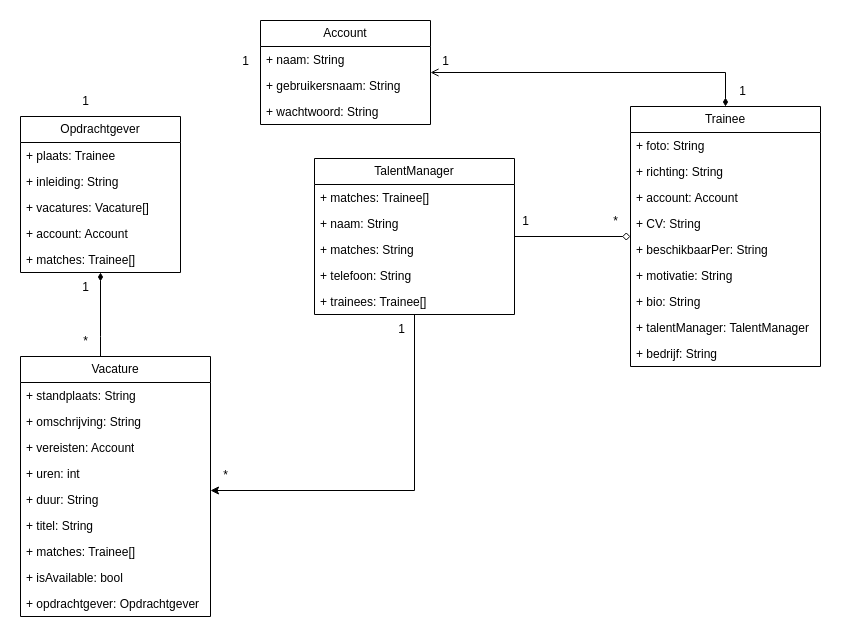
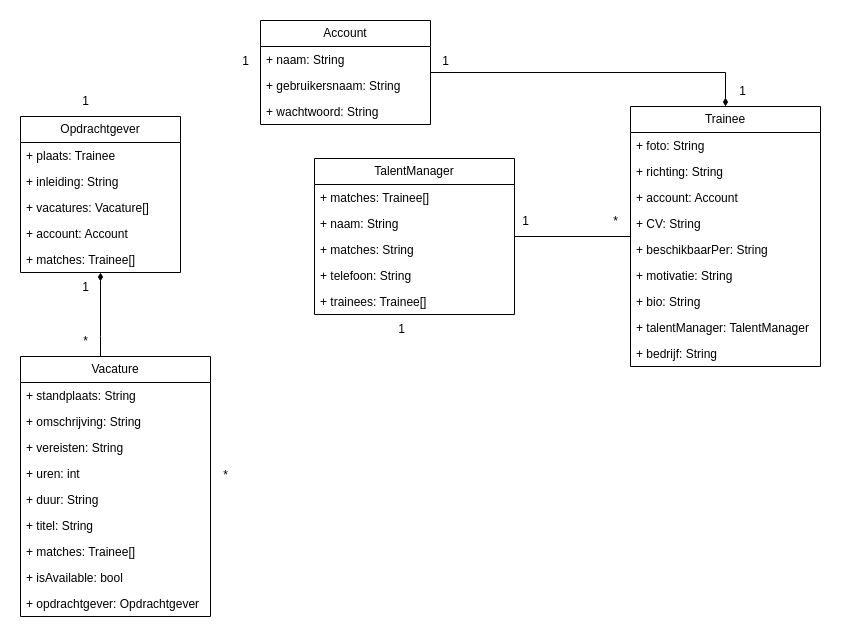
edge "Account" -- "Trainee": arrowhead open -> none
edge "TalentManager" -> "Trainee": arrowhead diamond -> none
node "+ vereisten: Account": label "+ vereisten: Account" -> "+ vereisten: String"
edge "TalentManager" -> "Vacature": removed
